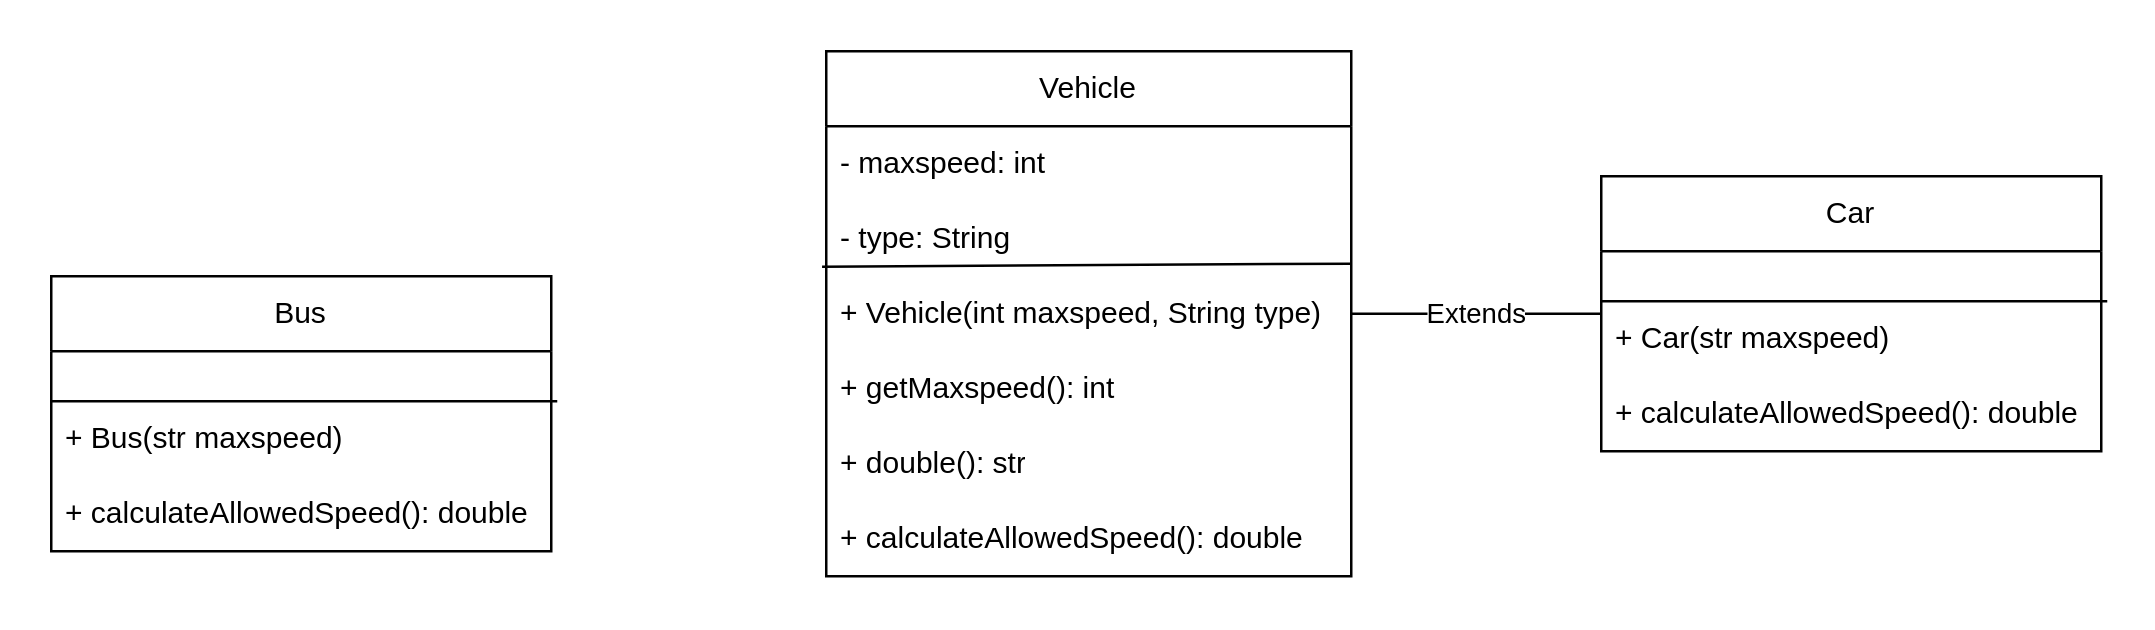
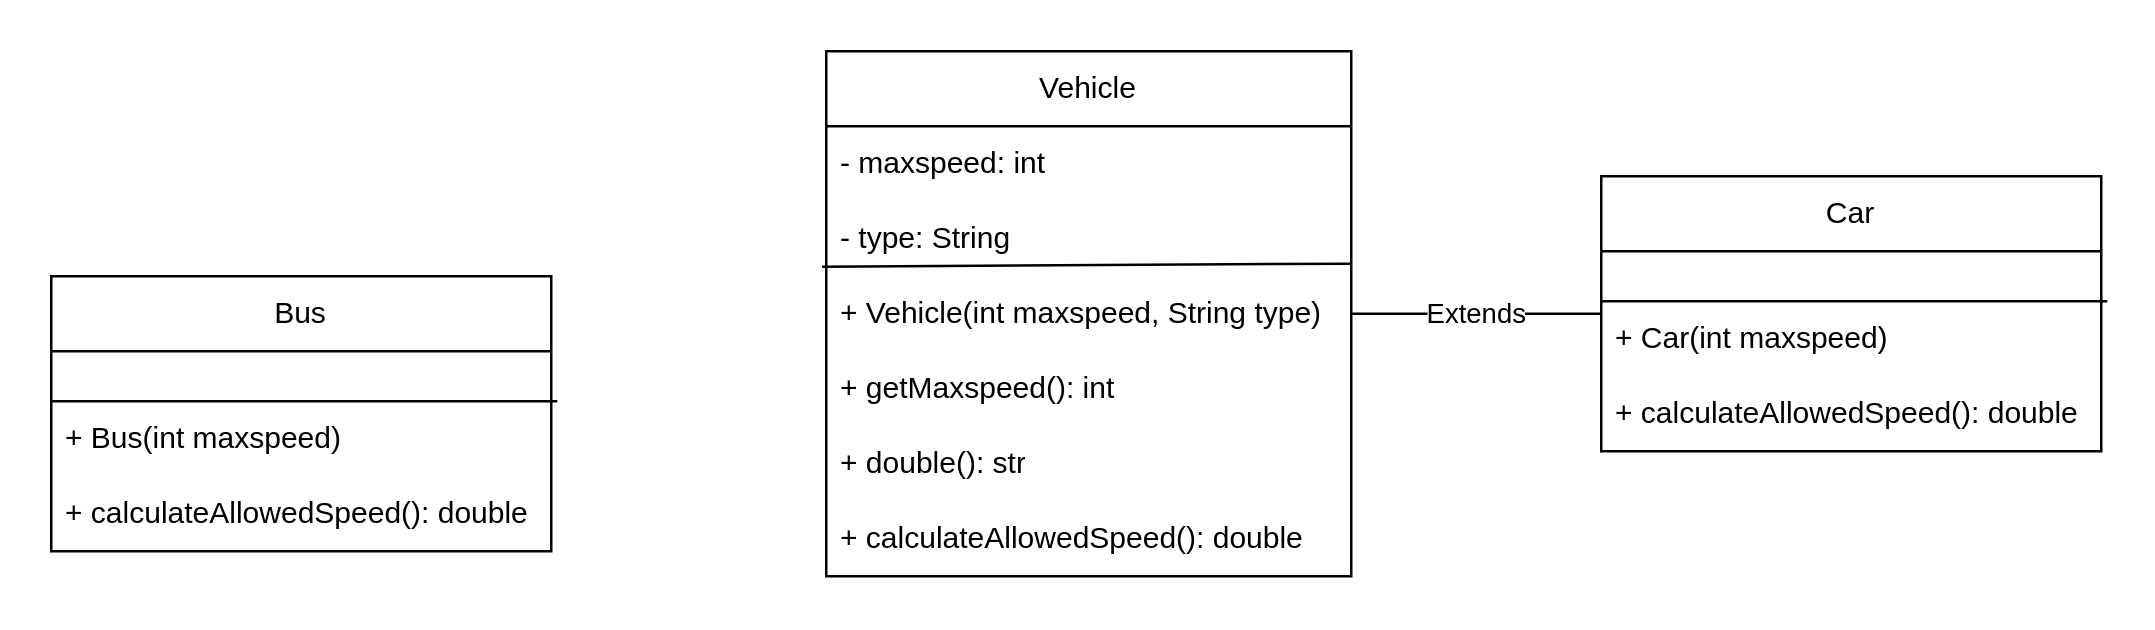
node "+ Car(str maxspeed)": label "+ Car(str maxspeed)" -> "+ Car(int maxspeed)"
node "+ Bus(str maxspeed)": label "+ Bus(str maxspeed)" -> "+ Bus(int maxspeed)"
